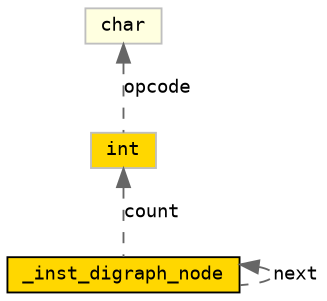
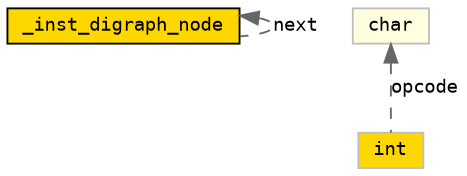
edge "_inst_digraph_node" -> "int": removed, label "count"
